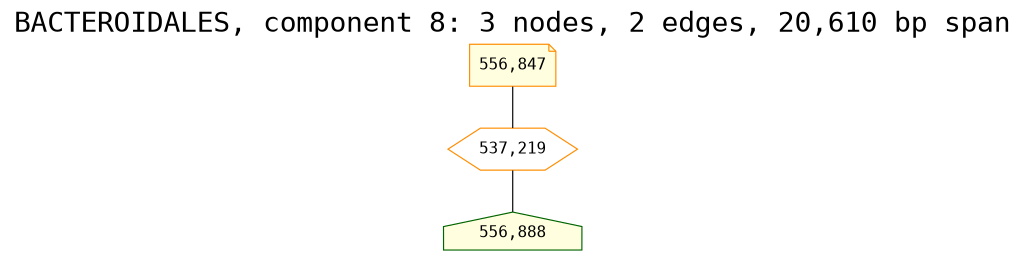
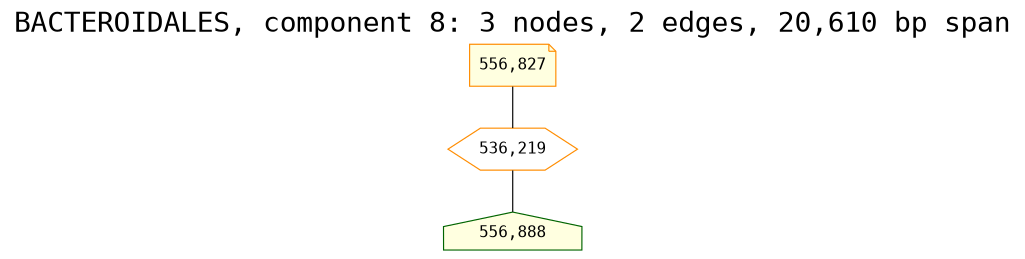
node "556,847": label "556,847" -> "556,827"
node "537,219": label "537,219" -> "536,219"
